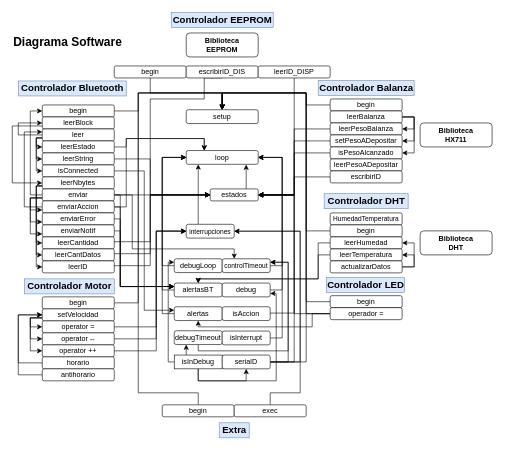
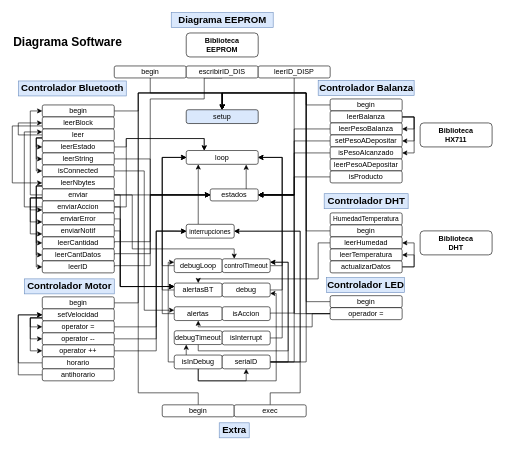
node "Controlador EEPROM": label "Controlador EEPROM" -> "Diagrama EEPROM"
node "setup": fillcolor #ffffff -> #dae8fc
node "escribirID": label "escribirID" -> "isProducto"
edge "leerTemperatura" -> "alertasBT": removed
node "isInDebug": shape rectangle -> rounded rectangle
